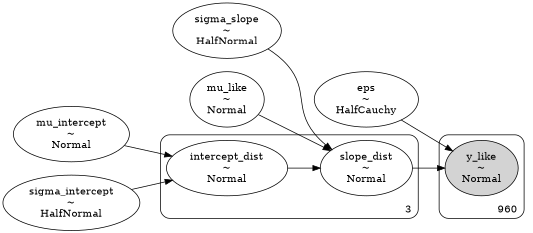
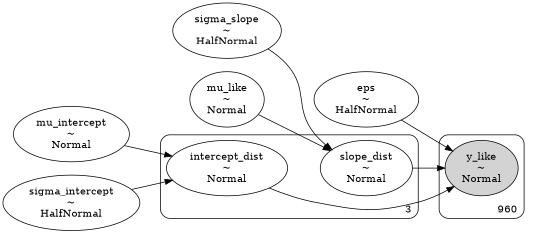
node "eps ~ HalfCauchy": label "eps ~ HalfCauchy" -> "eps ~ HalfNormal"
edge "intercept_dist ~ Normal" -> "slope_dist ~ Normal": now "intercept_dist ~ Normal" -> "y_like ~ Normal"
